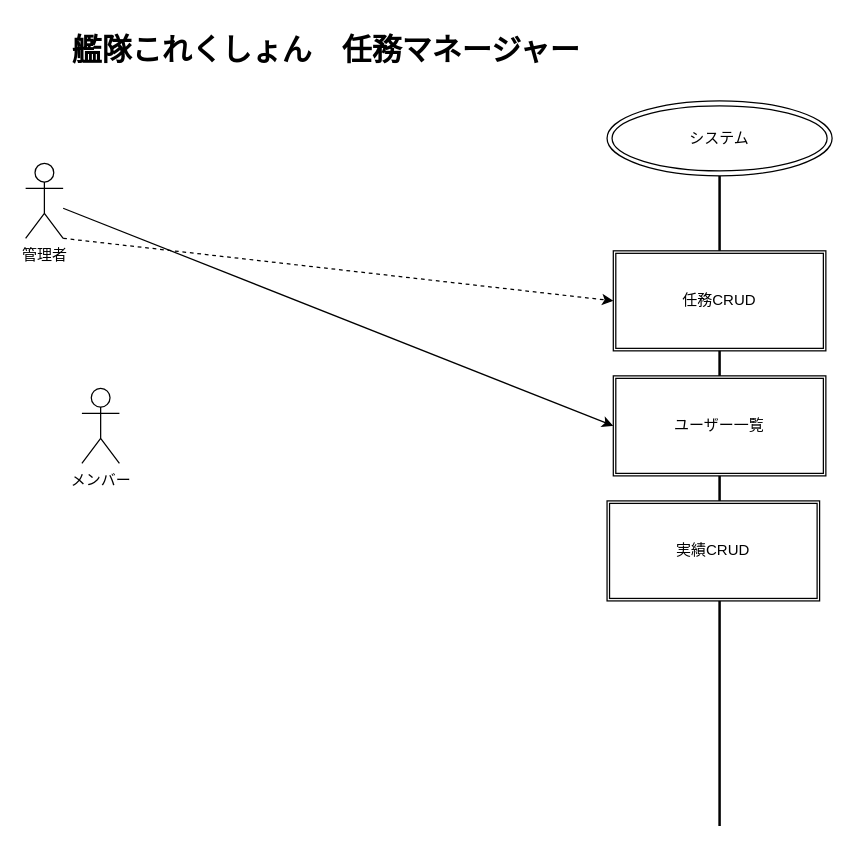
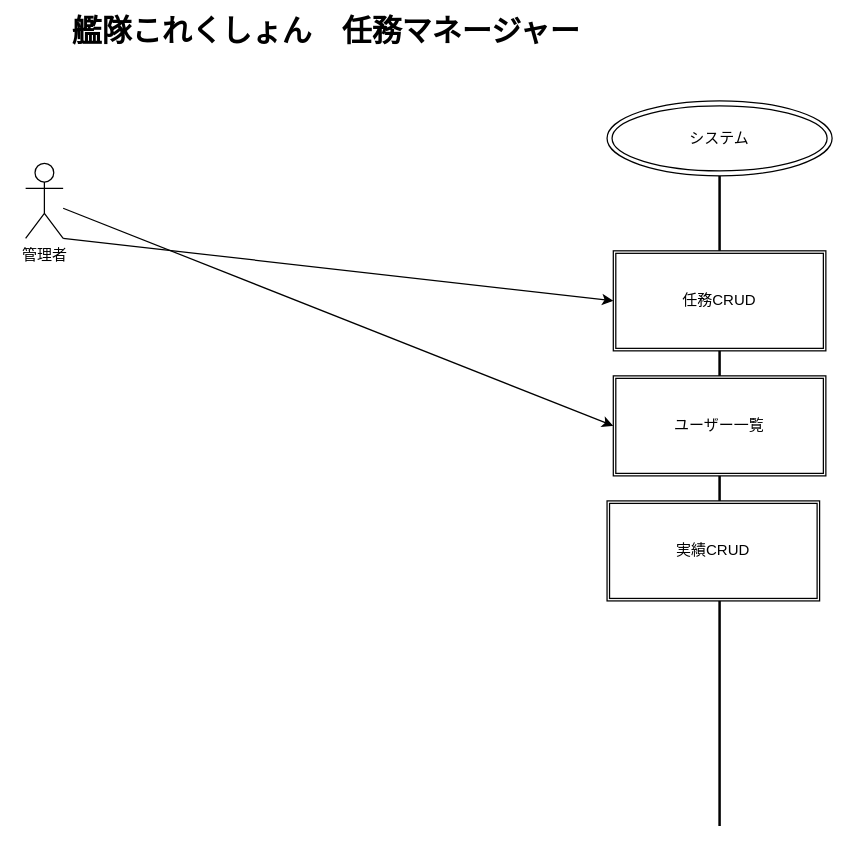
node "艦隊これくしょん 任務マネージャー": moved (326, 51) -> (326, 32)
edge "管理者" -> "任務CRUD": style dashed -> solid
node "メンバー": removed
